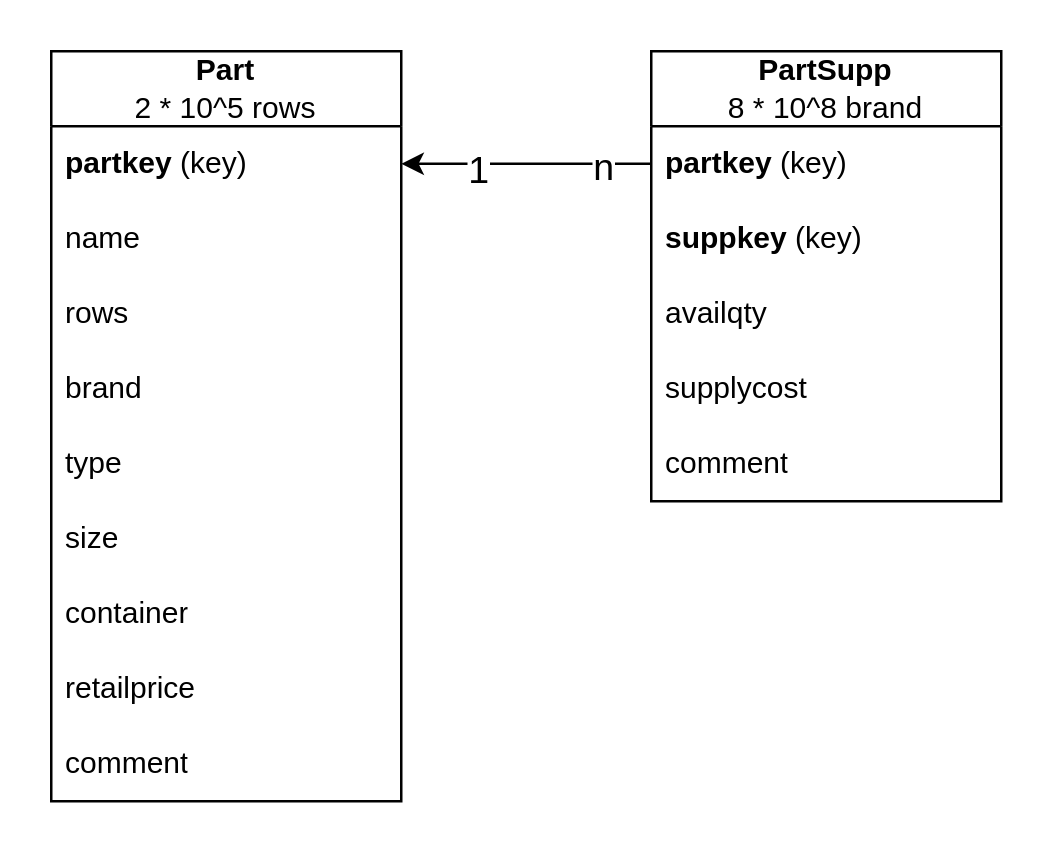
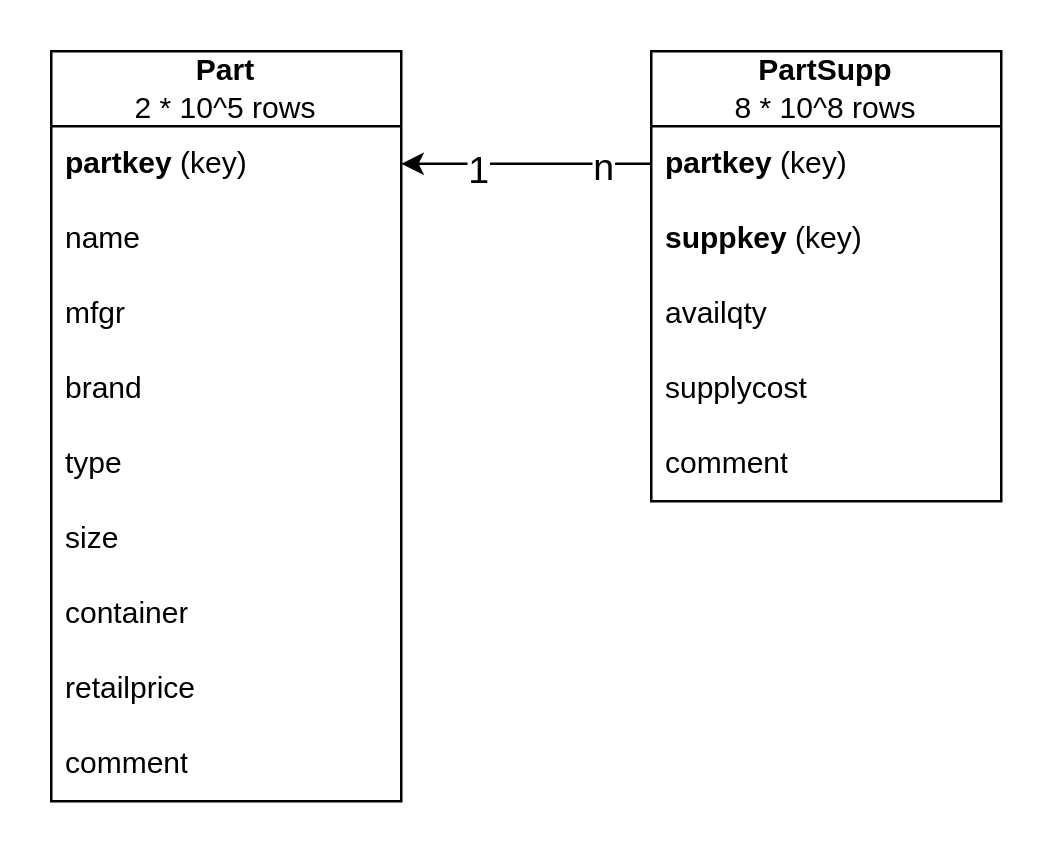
node "PartSupp 8 * 10^8 brand": label "PartSupp 8 * 10^8 brand" -> "PartSupp 8 * 10^8 rows"
node "rows": label "rows" -> "mfgr"
